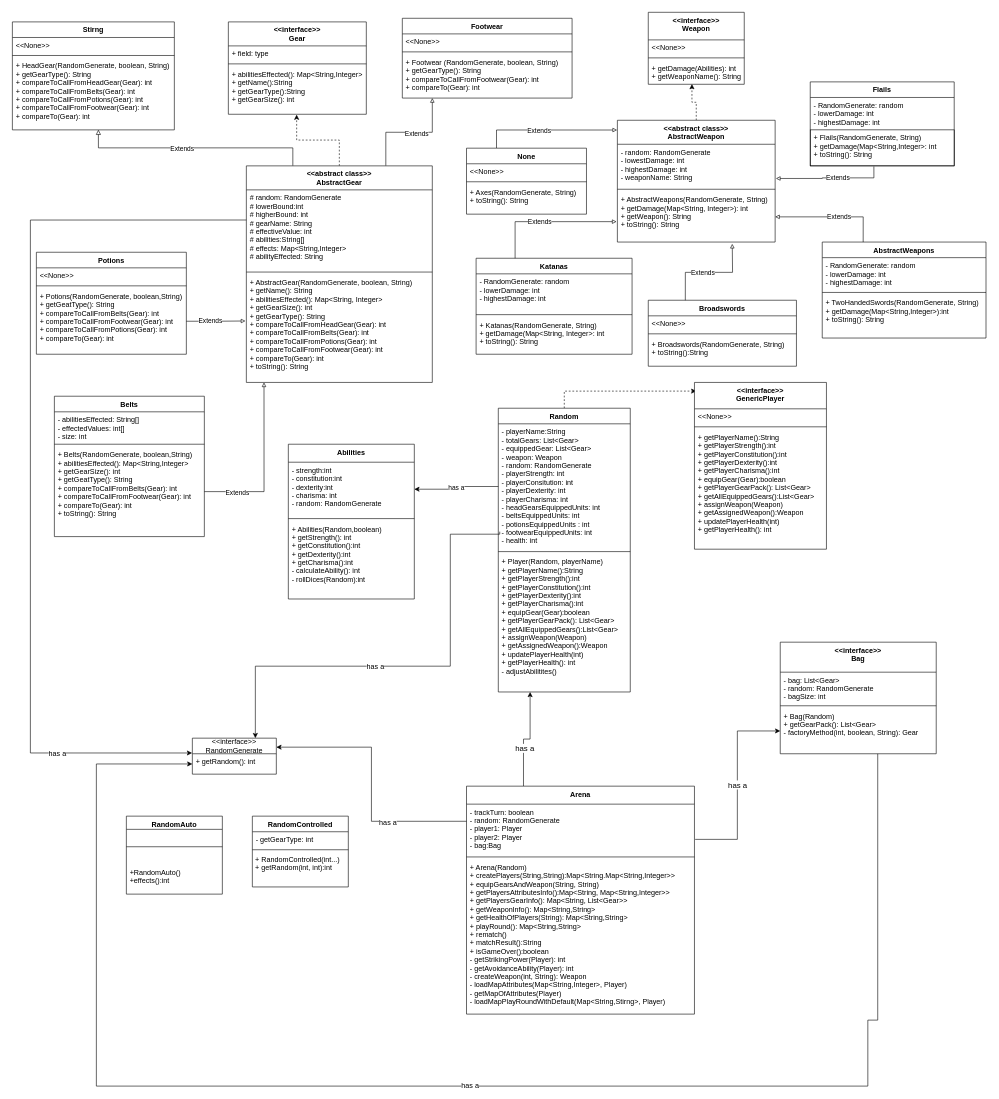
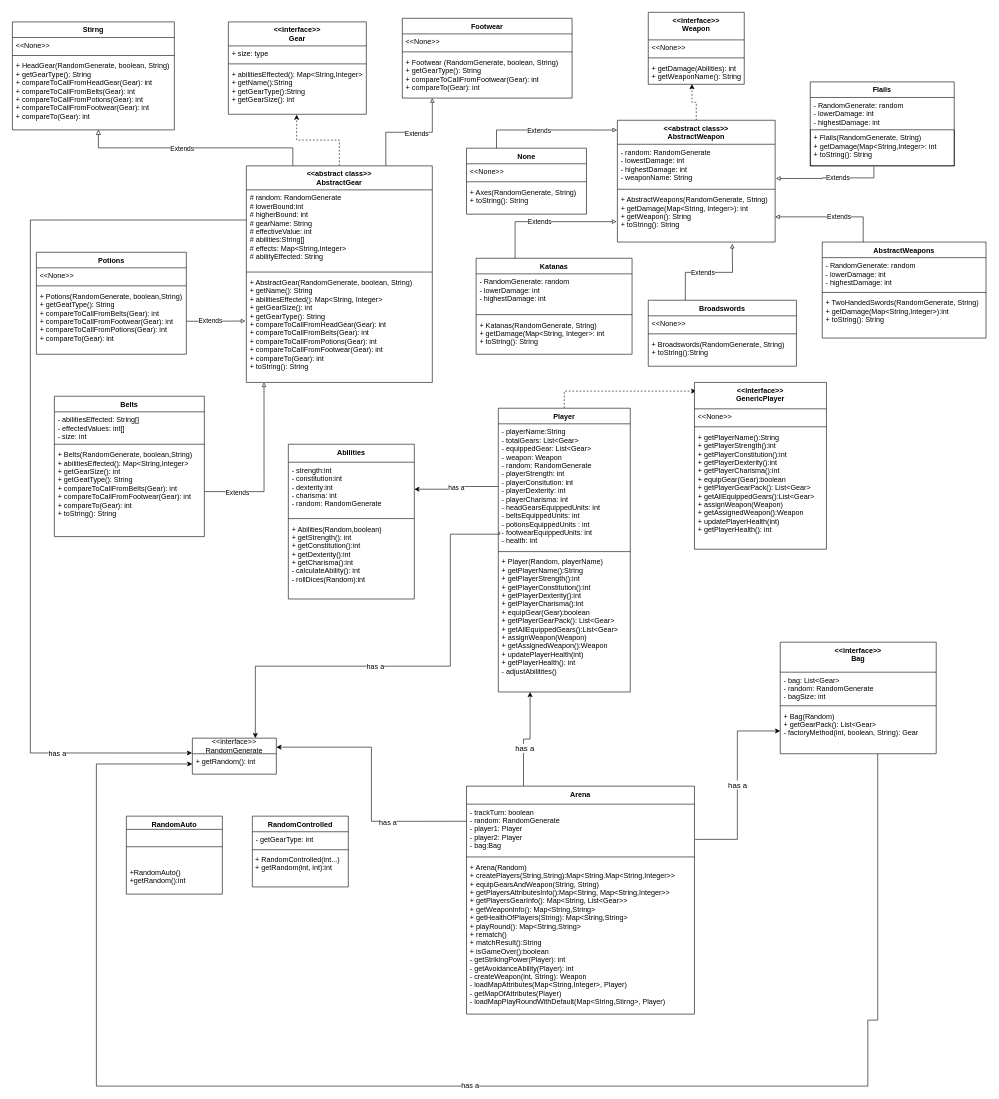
node "+ field: type": label "+ field: type" -> "+ size: type"
node "Random": label "Random" -> "Player"
node "+RandomAuto() +effects():int": label "+RandomAuto() +effects():int" -> "+RandomAuto() +getRandom():int"
